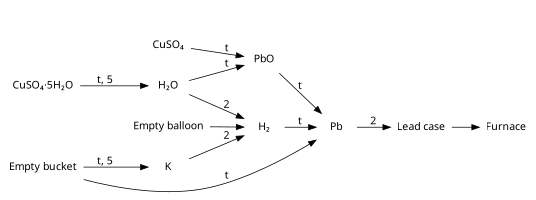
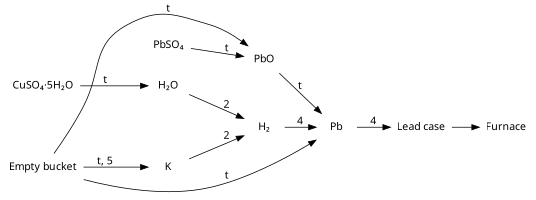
node "CuSO₄": label "CuSO₄" -> "PbSO₄"
edge "H₂O" -> "PbO": now "Empty bucket" -> "PbO"
edge "CuSO₄·5H₂O" -> "H₂O": label "t, 5" -> "t"
edge "H₂" -> "Pb": label "t" -> "4"
edge "Pb" -> "Lead case": label "2" -> "4"
node "Empty balloon": removed
